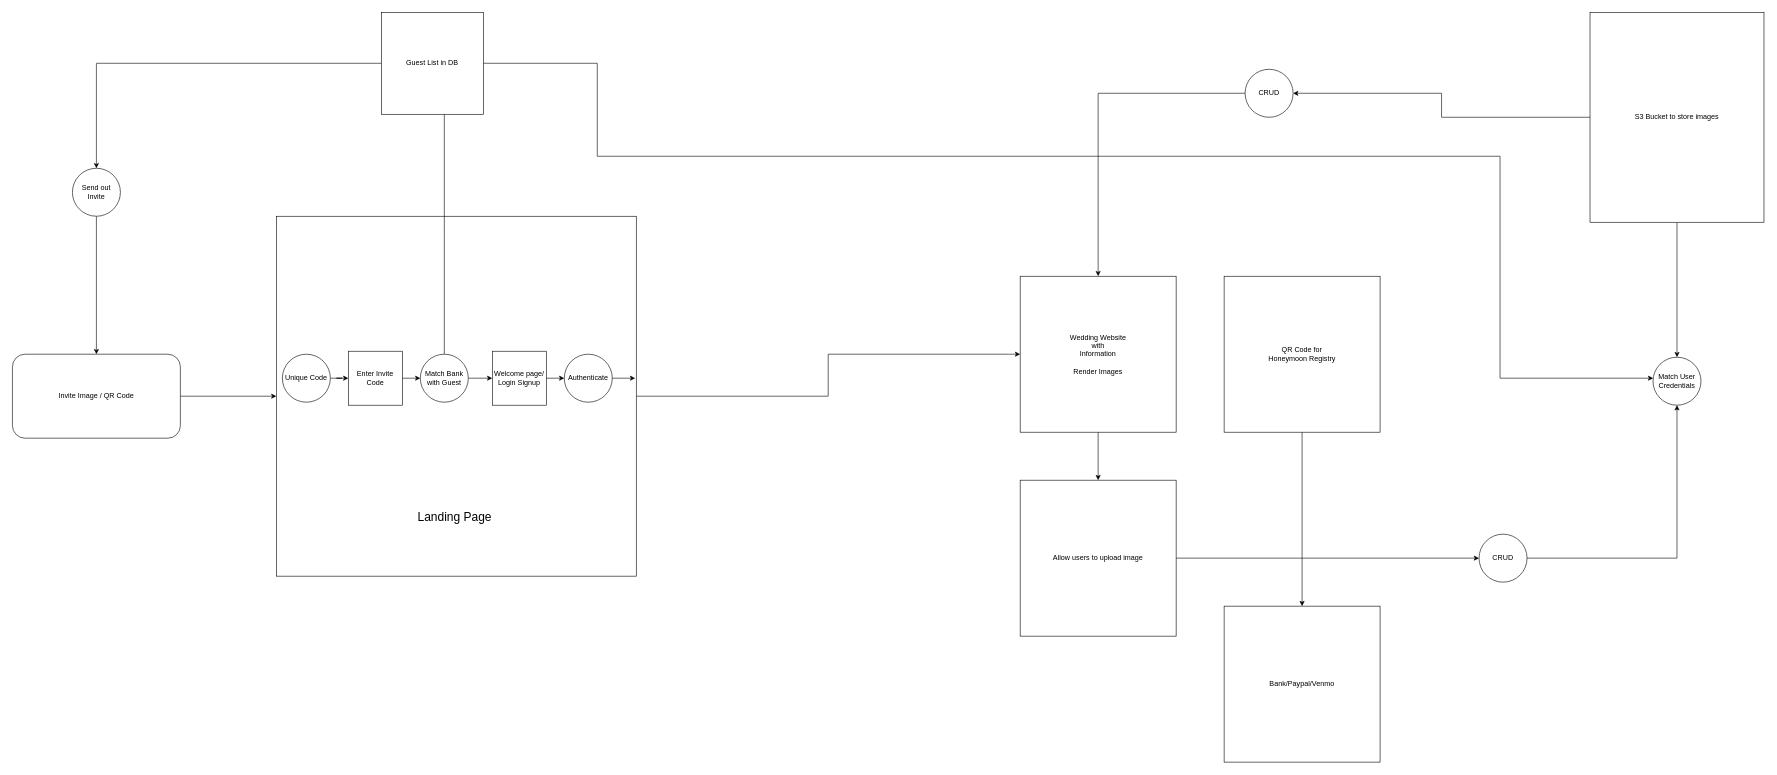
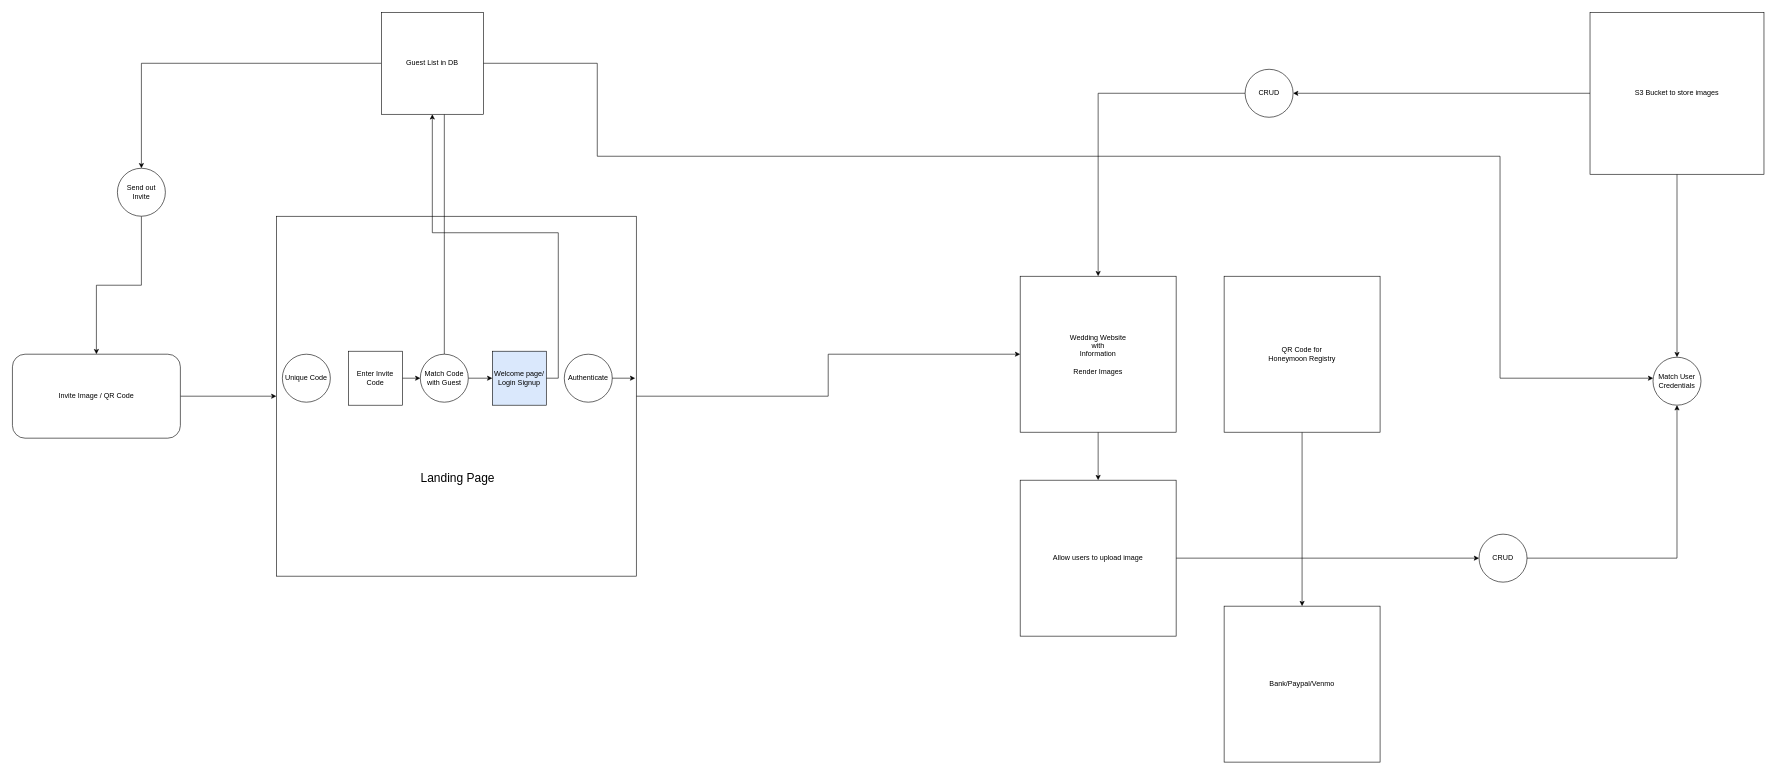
node "S3 Bucket to store images": size 174x210 -> 174x162
node "Send out Invite": moved (96, 192) -> (141, 192)
edge "Unique Code" -> "Enter Invite Code": removed
node "Match Bank with Guest": label "Match Bank with Guest" -> "Match Code with Guest"
node "Welcome page/ Login Signup": fillcolor #ffffff -> #dae8fc
edge "Welcome page/ Login Signup" -> "Authenticate": now "Welcome page/ Login Signup" -> "Guest List in DB"
node "Landing Page": moved (455, 516) -> (458, 477)
